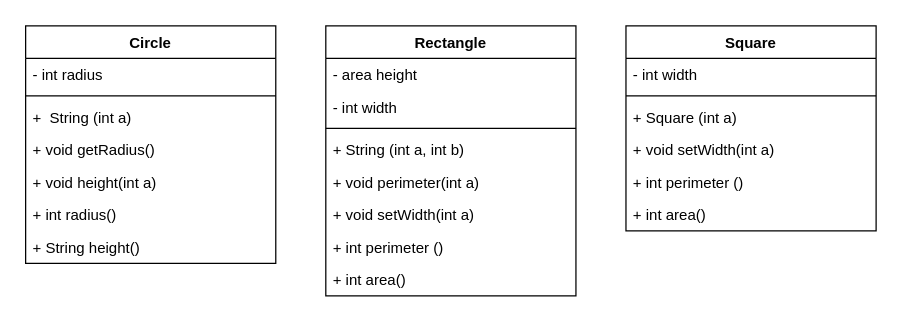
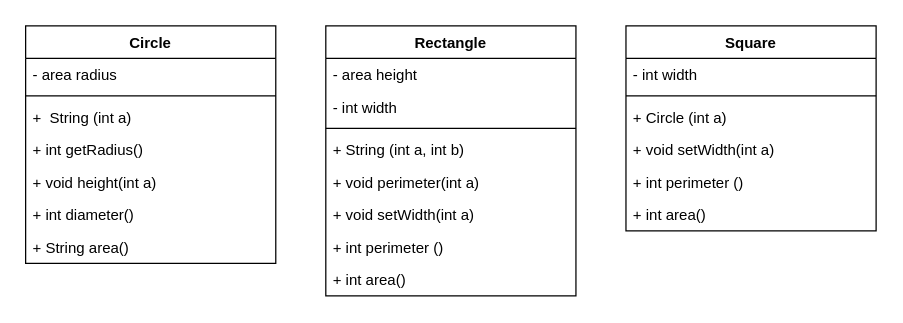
node "- int radius": label "- int radius" -> "- area radius"
node "+ Square (int a)": label "+ Square (int a)" -> "+ Circle (int a)"
node "+ void getRadius()": label "+ void getRadius()" -> "+ int getRadius()"
node "+ int radius()": label "+ int radius()" -> "+ int diameter()"
node "+ String height()": label "+ String height()" -> "+ String area()"
